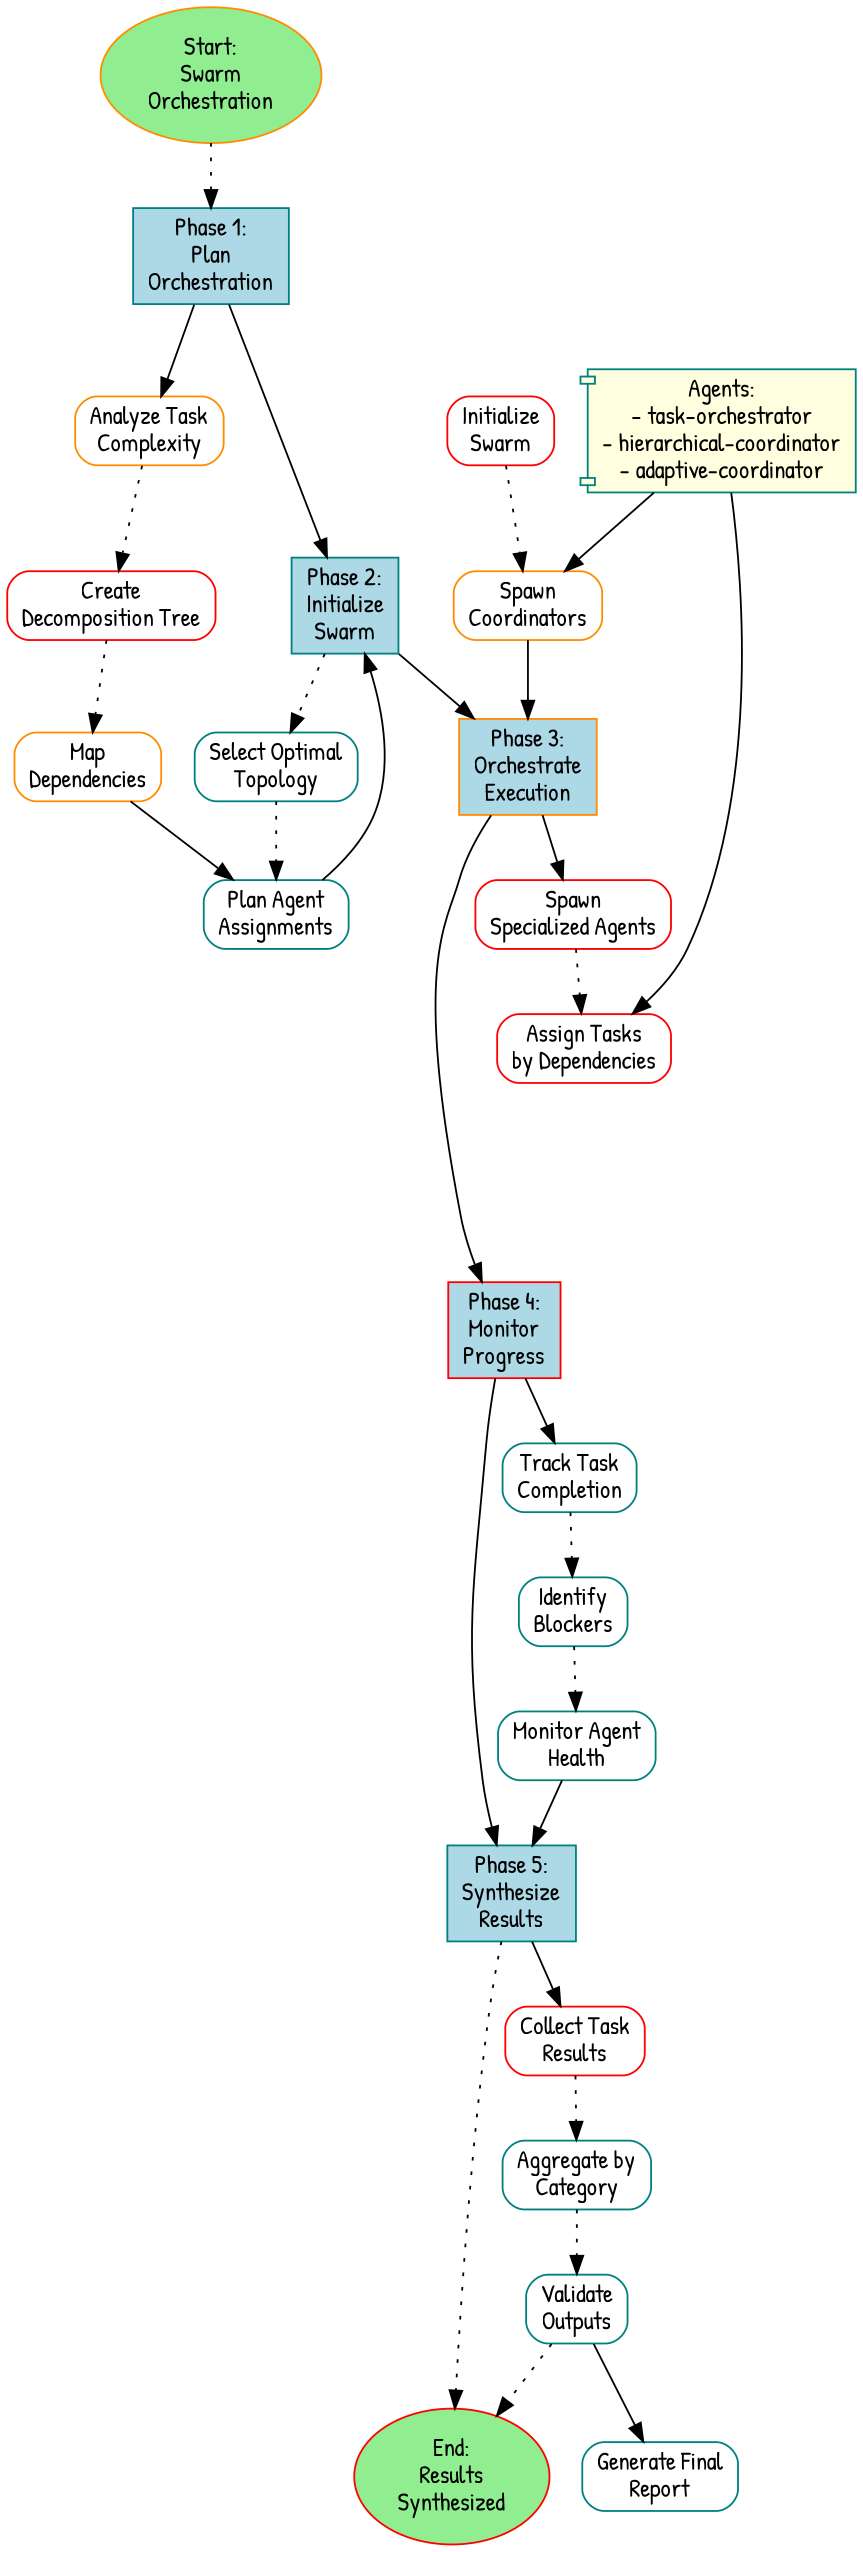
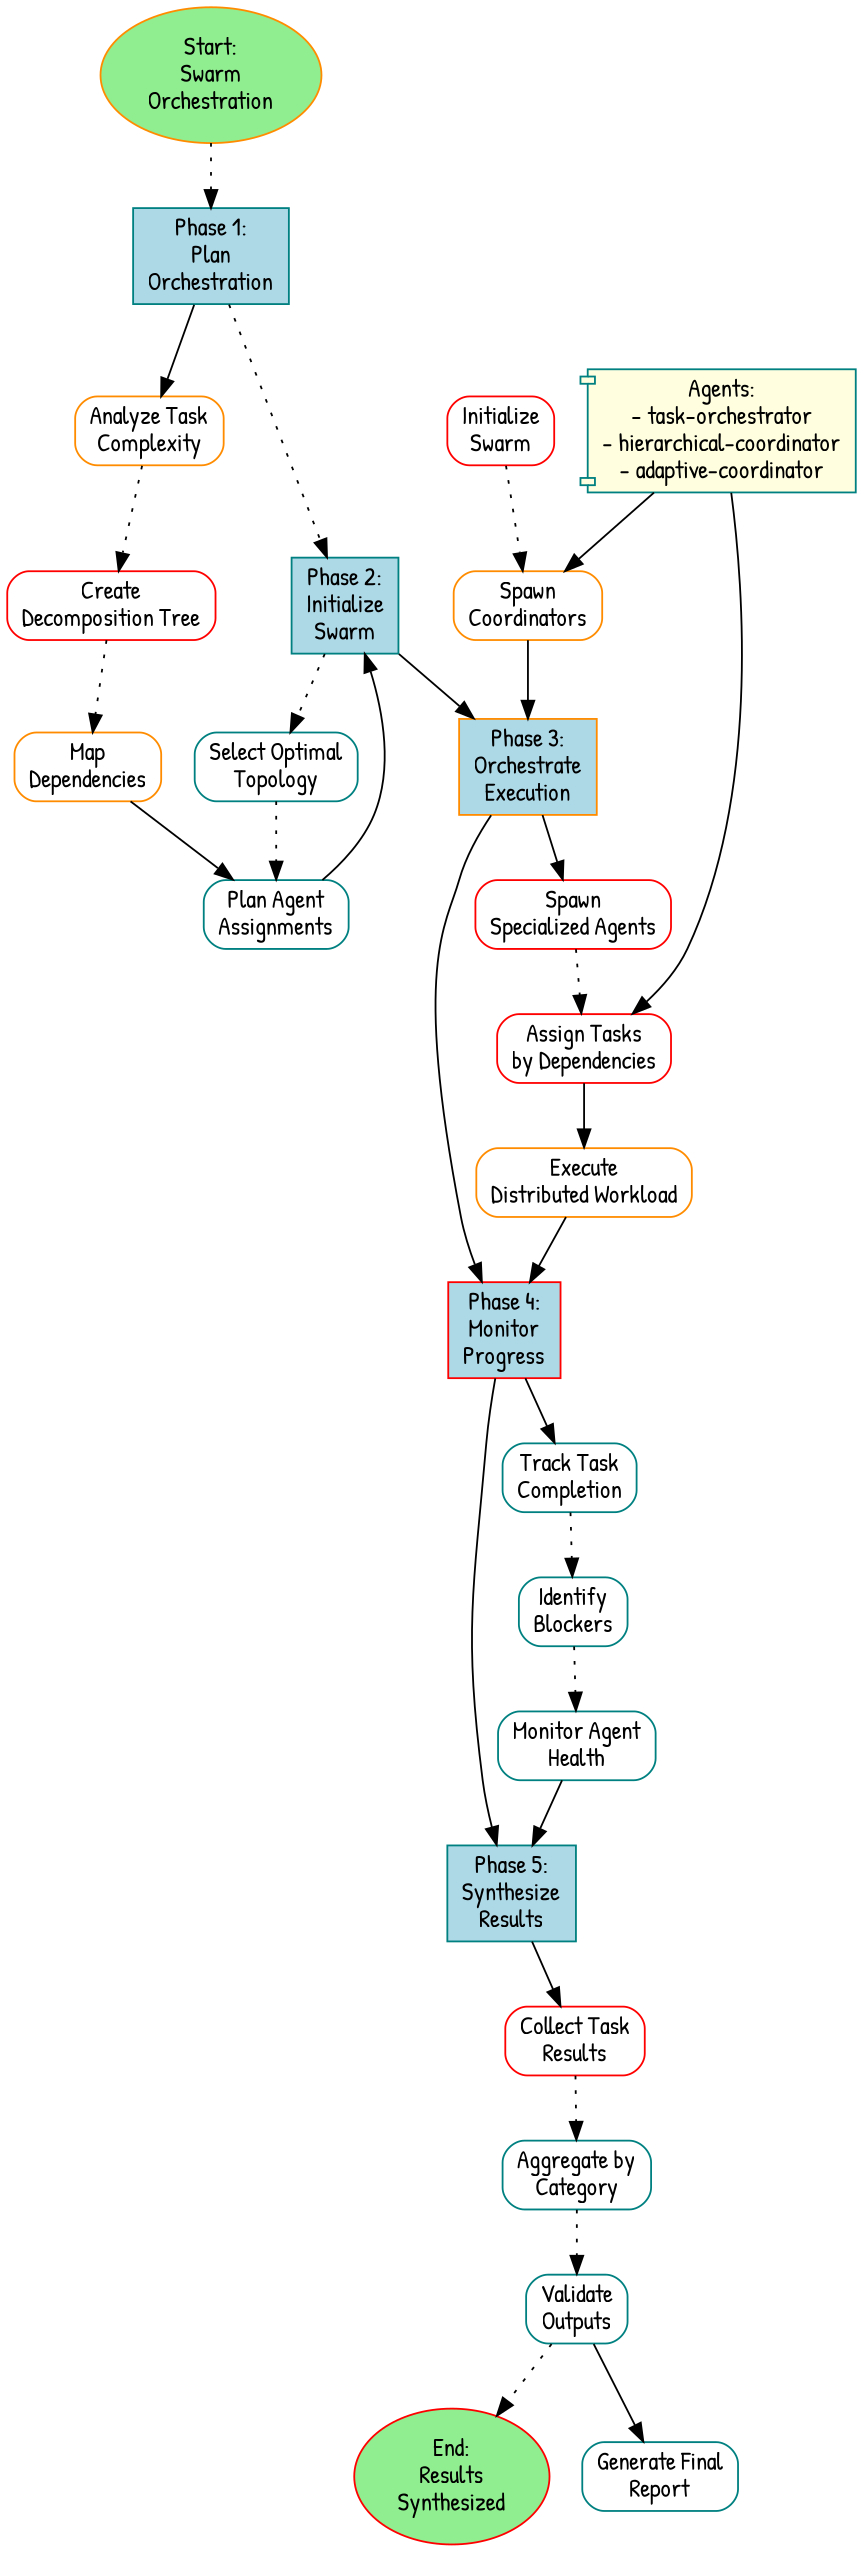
edge "Phase 1: Plan Orchestration" -> "Phase 2: Initialize Swarm": style solid -> dotted
node "Execute Distributed Workload": added
edge "Phase 5: Synthesize Results" -> "End: Results Synthesized": removed
